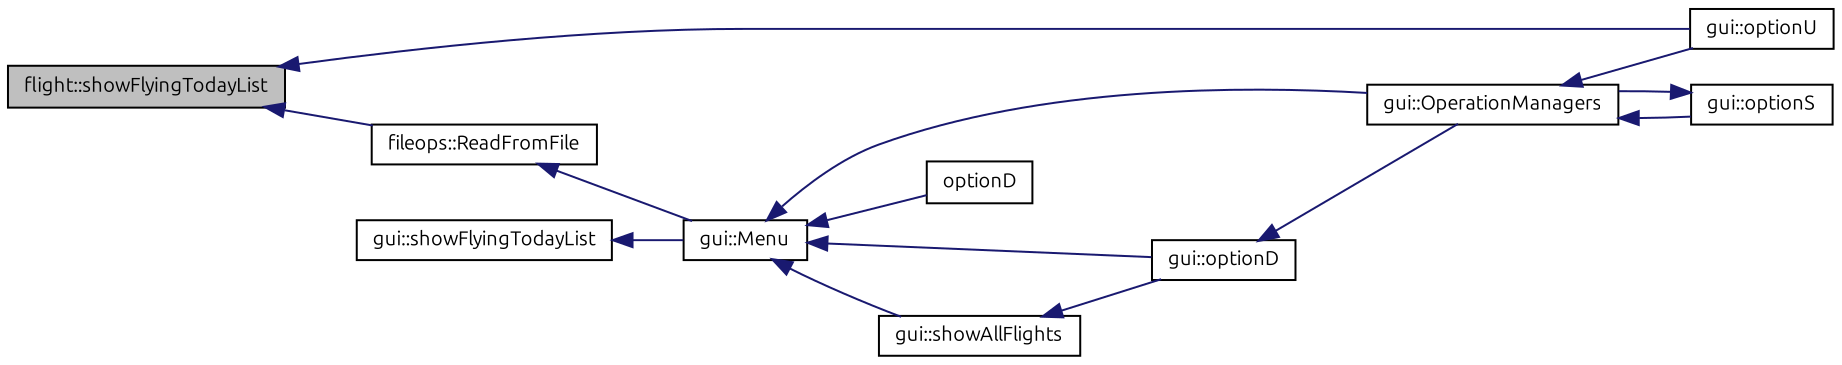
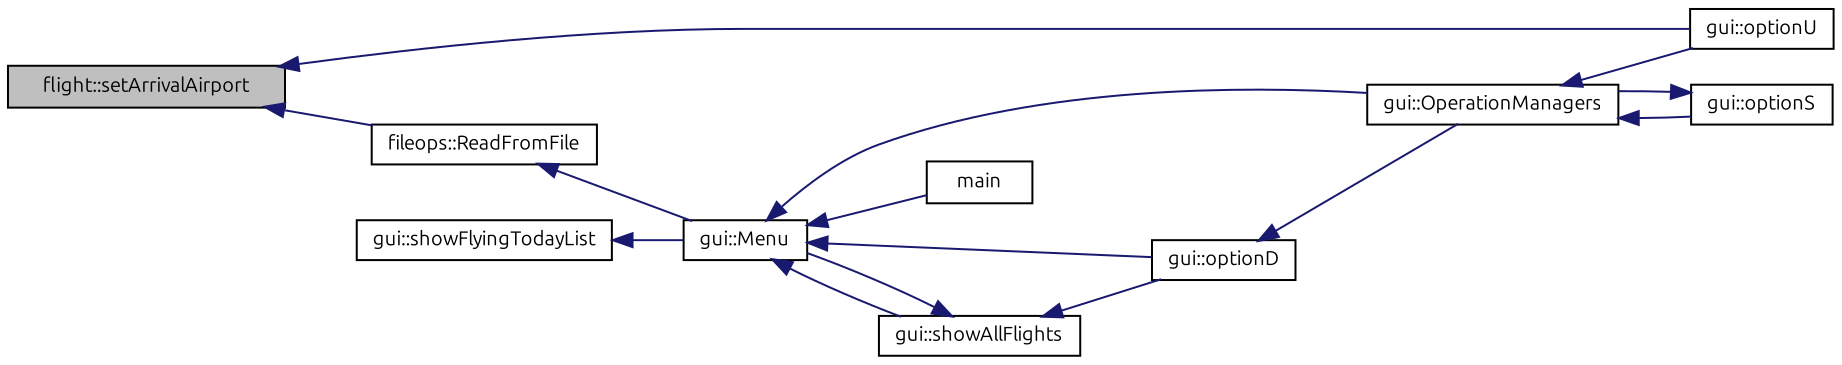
node "flight::showFlyingTodayList": label "flight::showFlyingTodayList" -> "flight::setArrivalAirport"
node "optionD": label "optionD" -> "main"
edge "gui::Menu" -> "gui::showAllFlights": added
